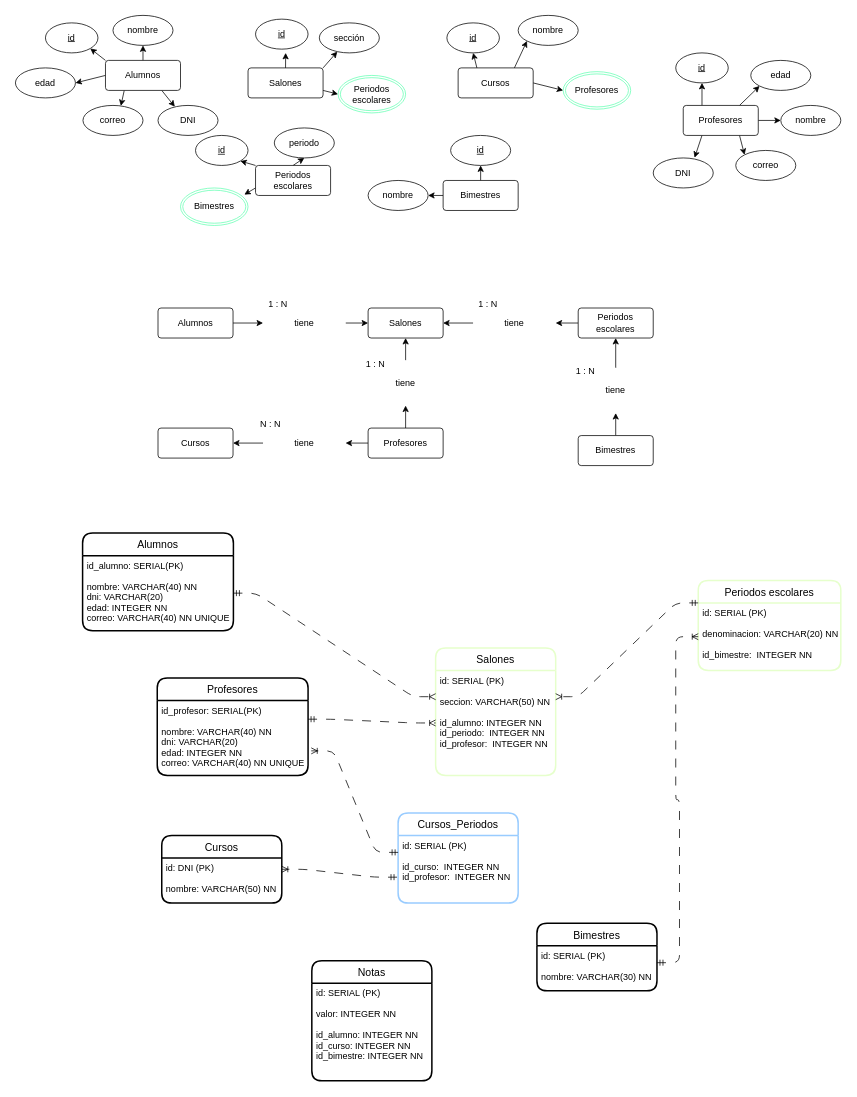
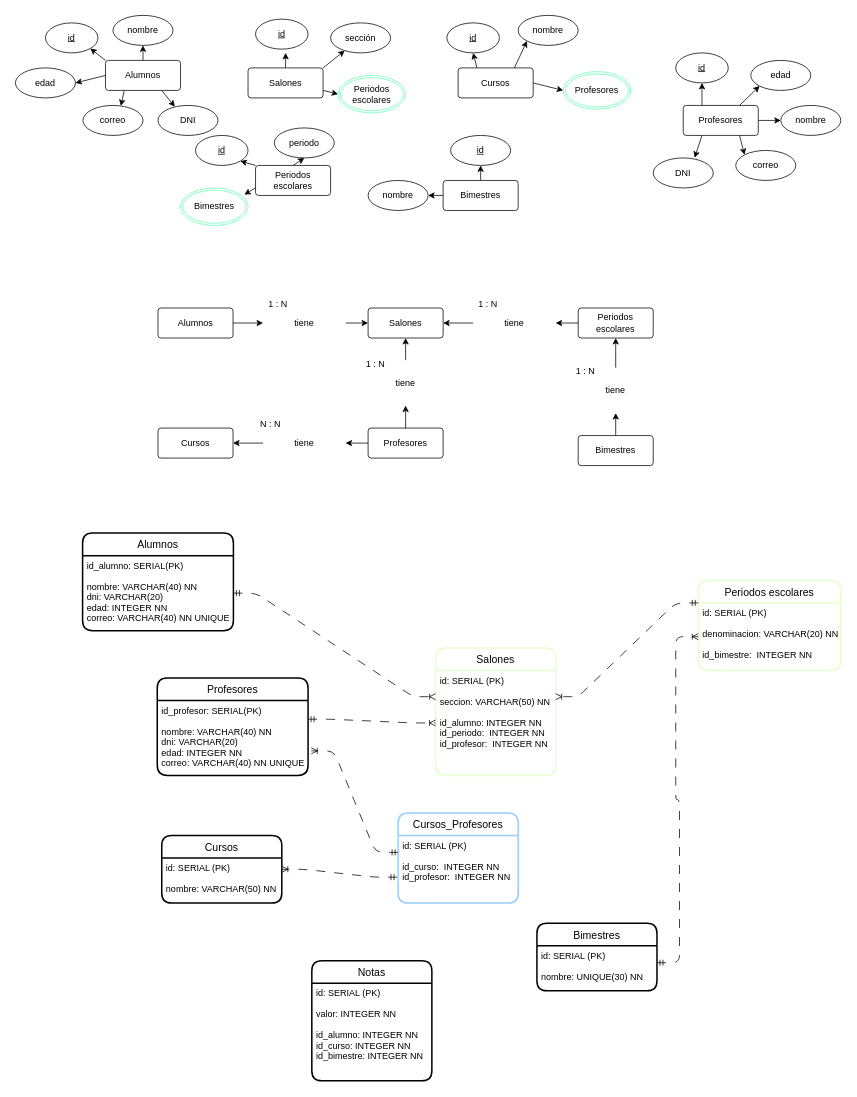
node "sección": moved (349, 38) -> (360, 38)
node "Cursos_Periodos": label "Cursos_Periodos" -> "Cursos_Profesores"
node "id: DNI (PK) nombre: VARCHAR(50) NN": label "id: DNI (PK) nombre: VARCHAR(50) NN" -> "id: SERIAL (PK) nombre: VARCHAR(50) NN"
node "id: SERIAL (PK) nombre: VARCHAR(30) NN": label "id: SERIAL (PK) nombre: VARCHAR(30) NN" -> "id: SERIAL (PK) nombre: UNIQUE(30) NN"
